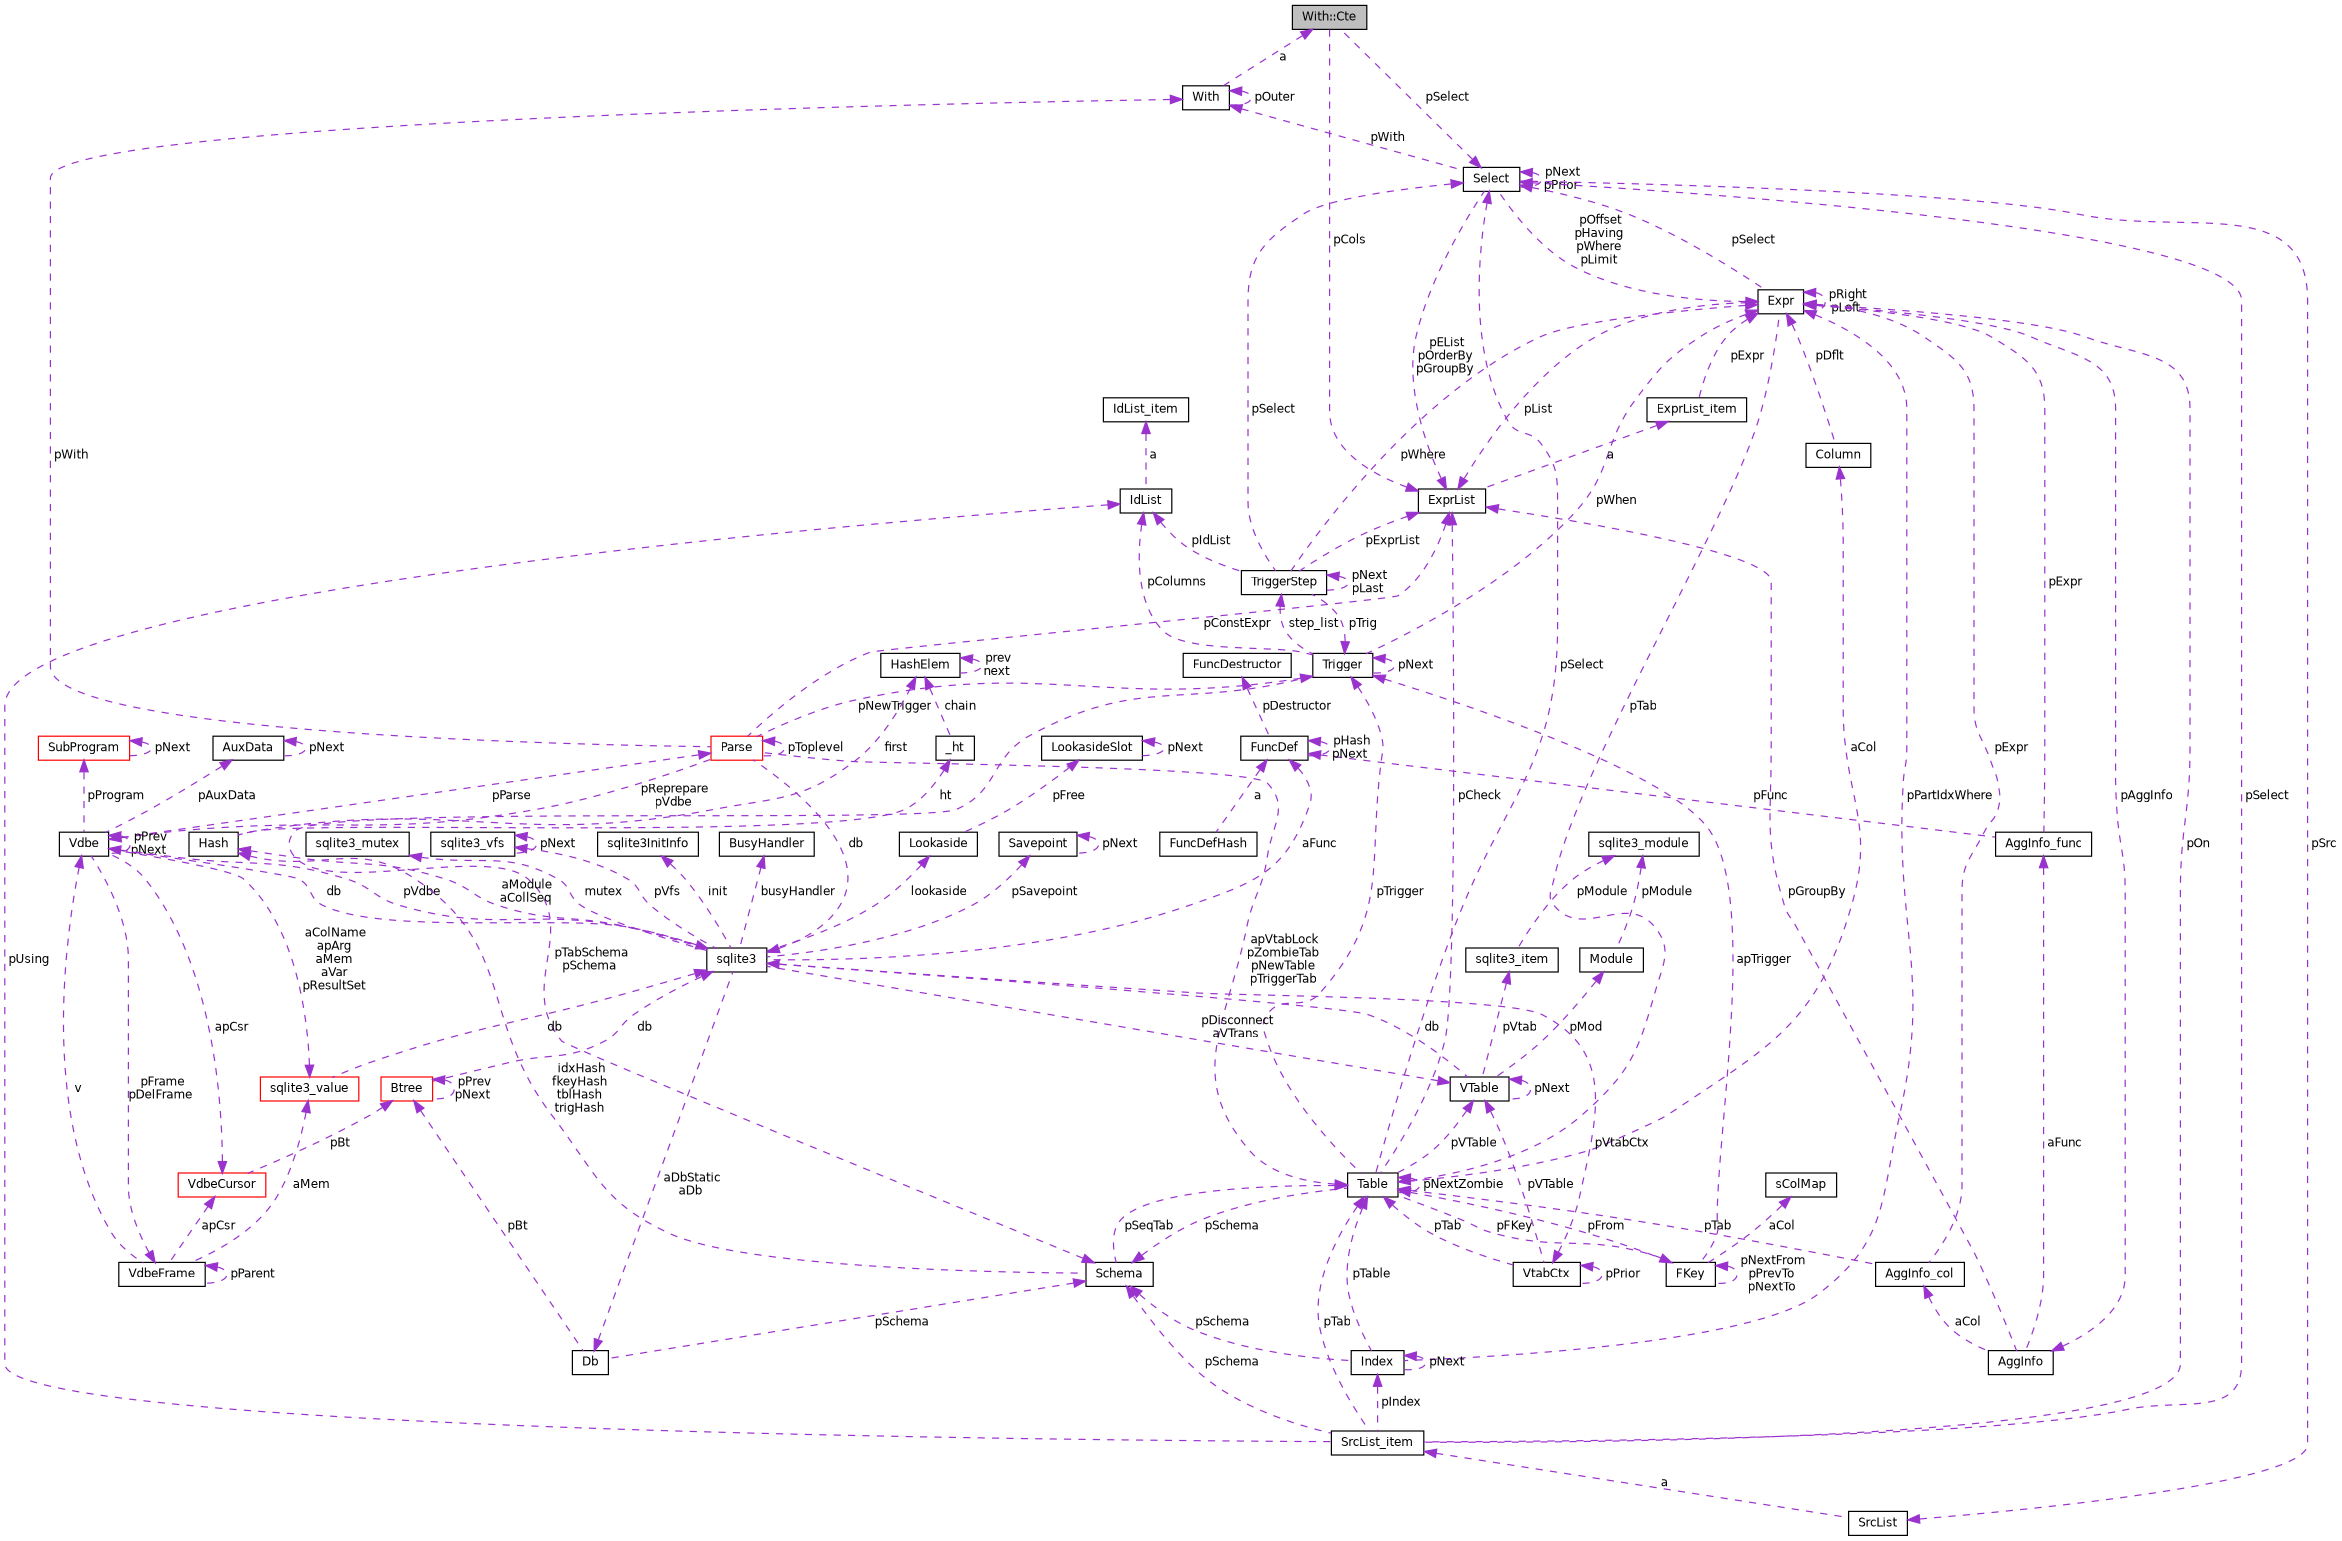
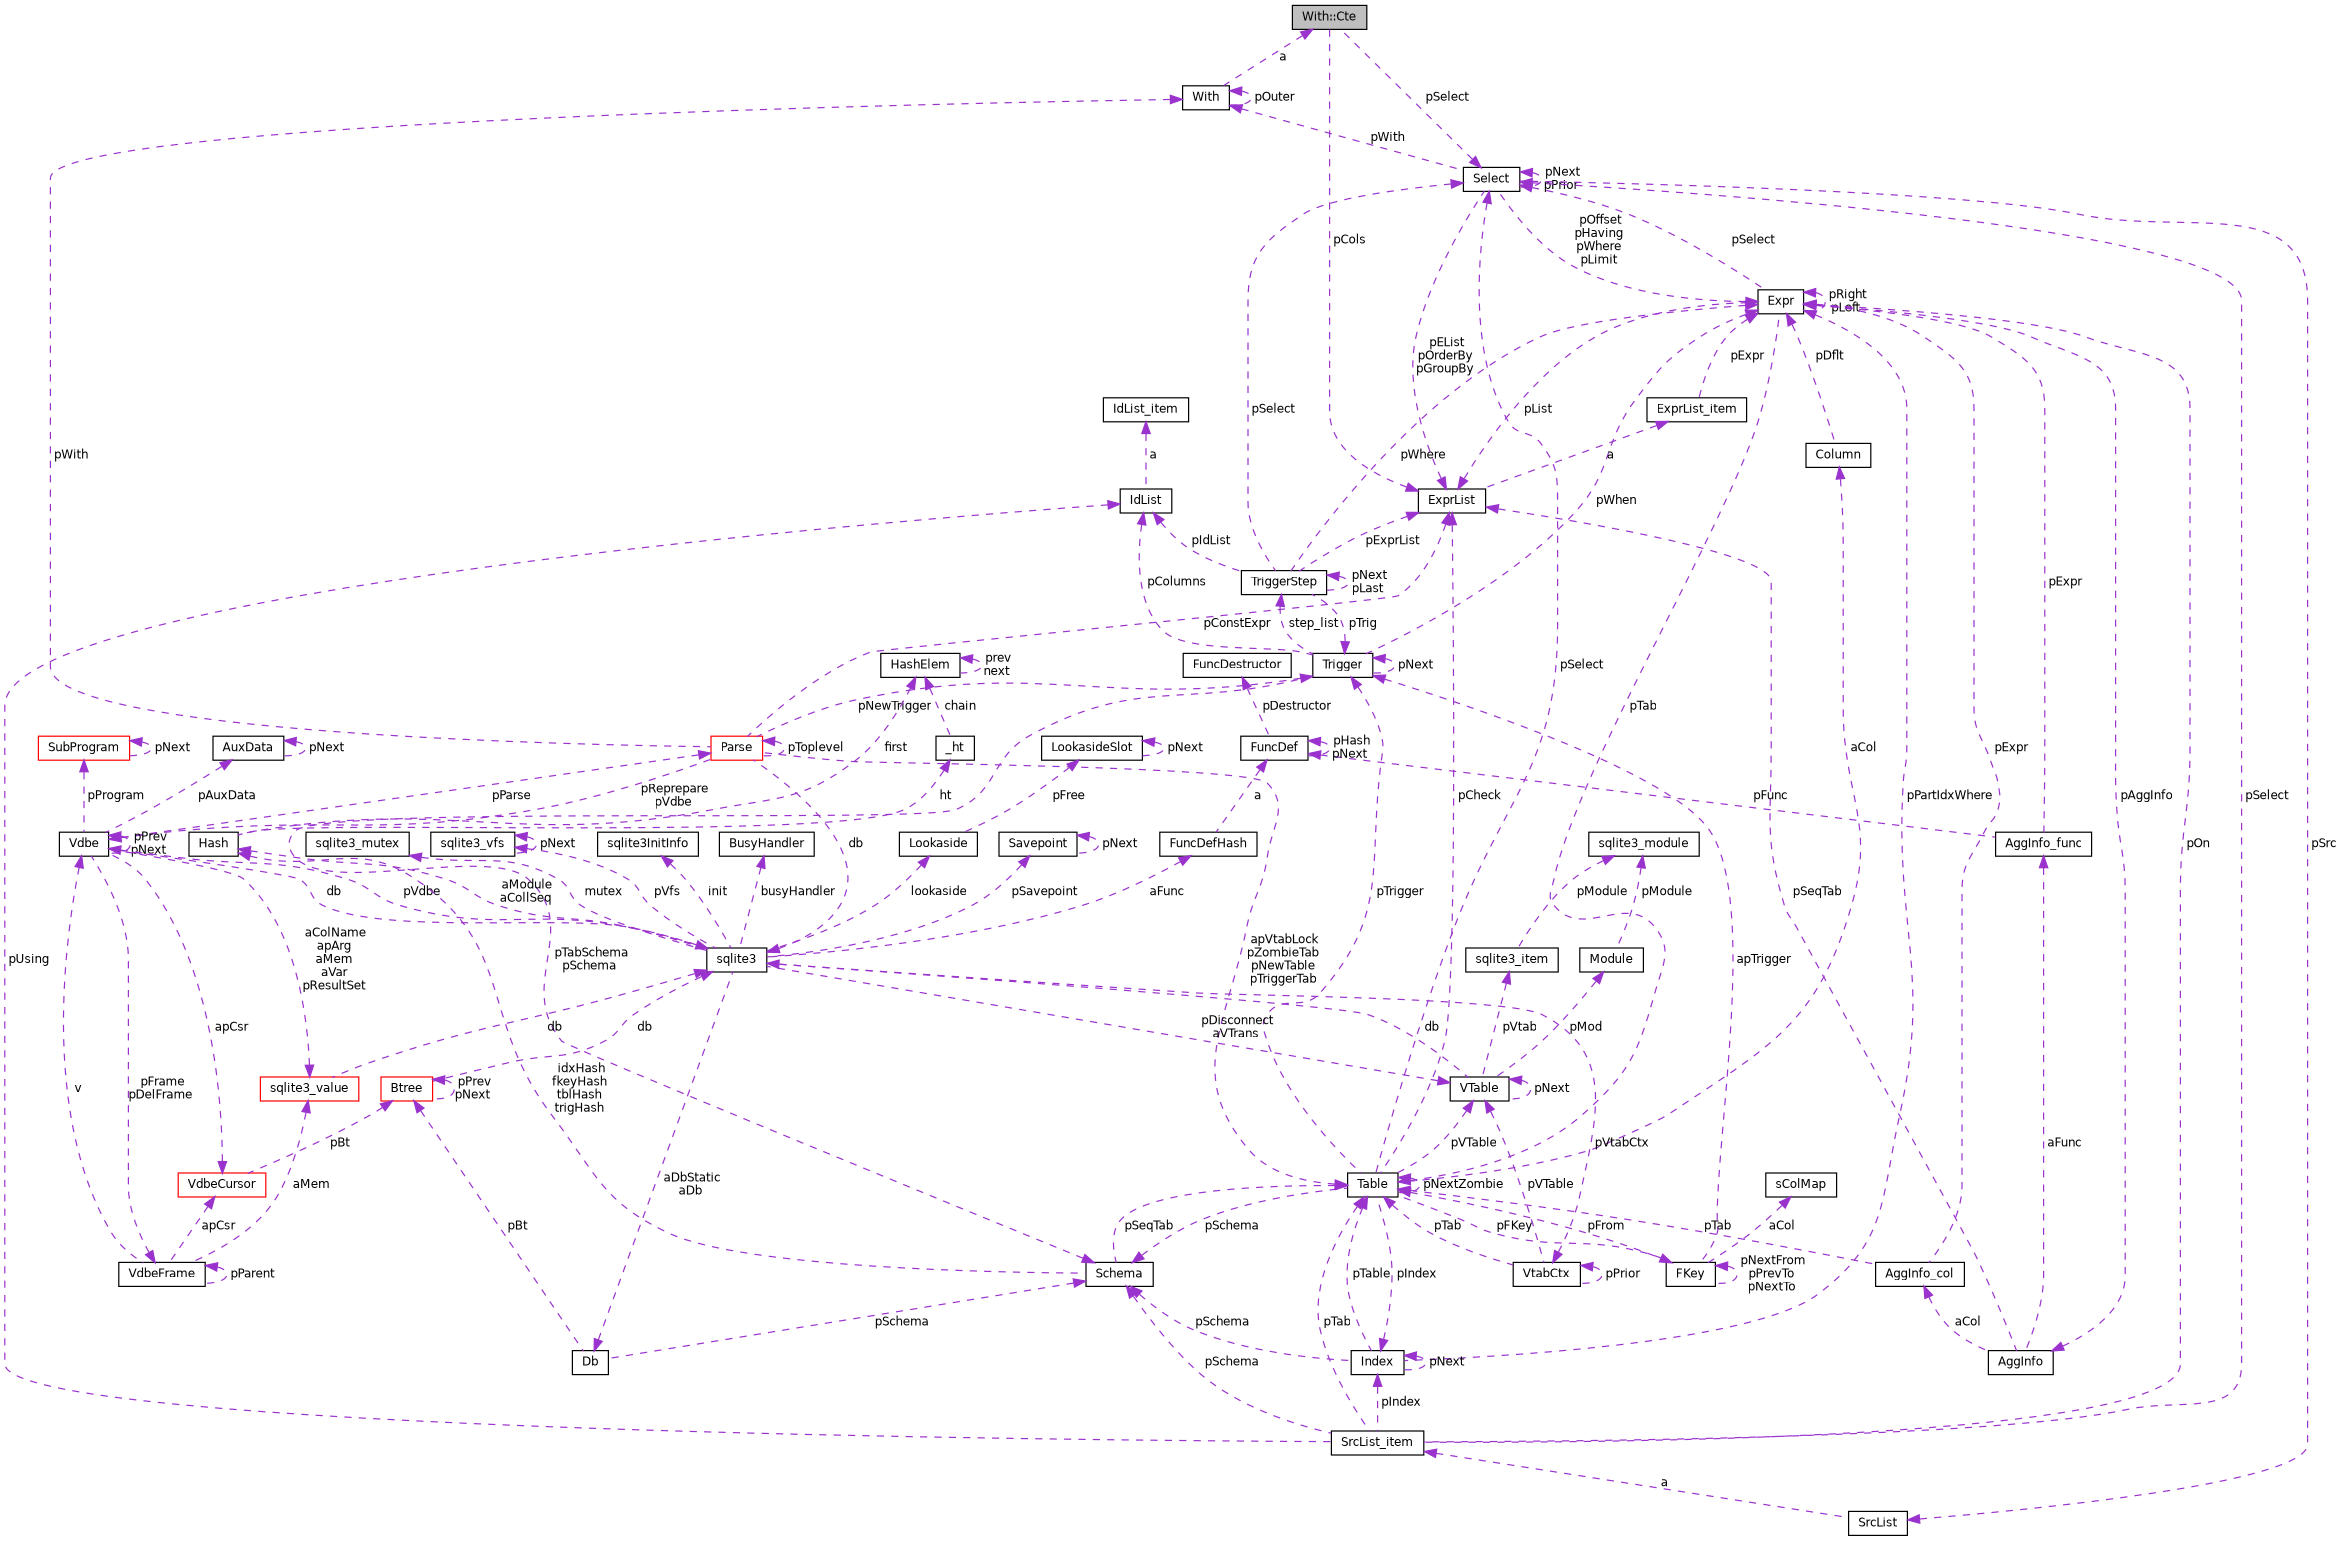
edge "AggInfo" -> "ExprList": label " pGroupBy" -> " pSeqTab"
edge "sqlite3" -> "FuncDef": now "sqlite3" -> "FuncDefHash"
edge "Table" -> "Index": added, label "pIndex"
